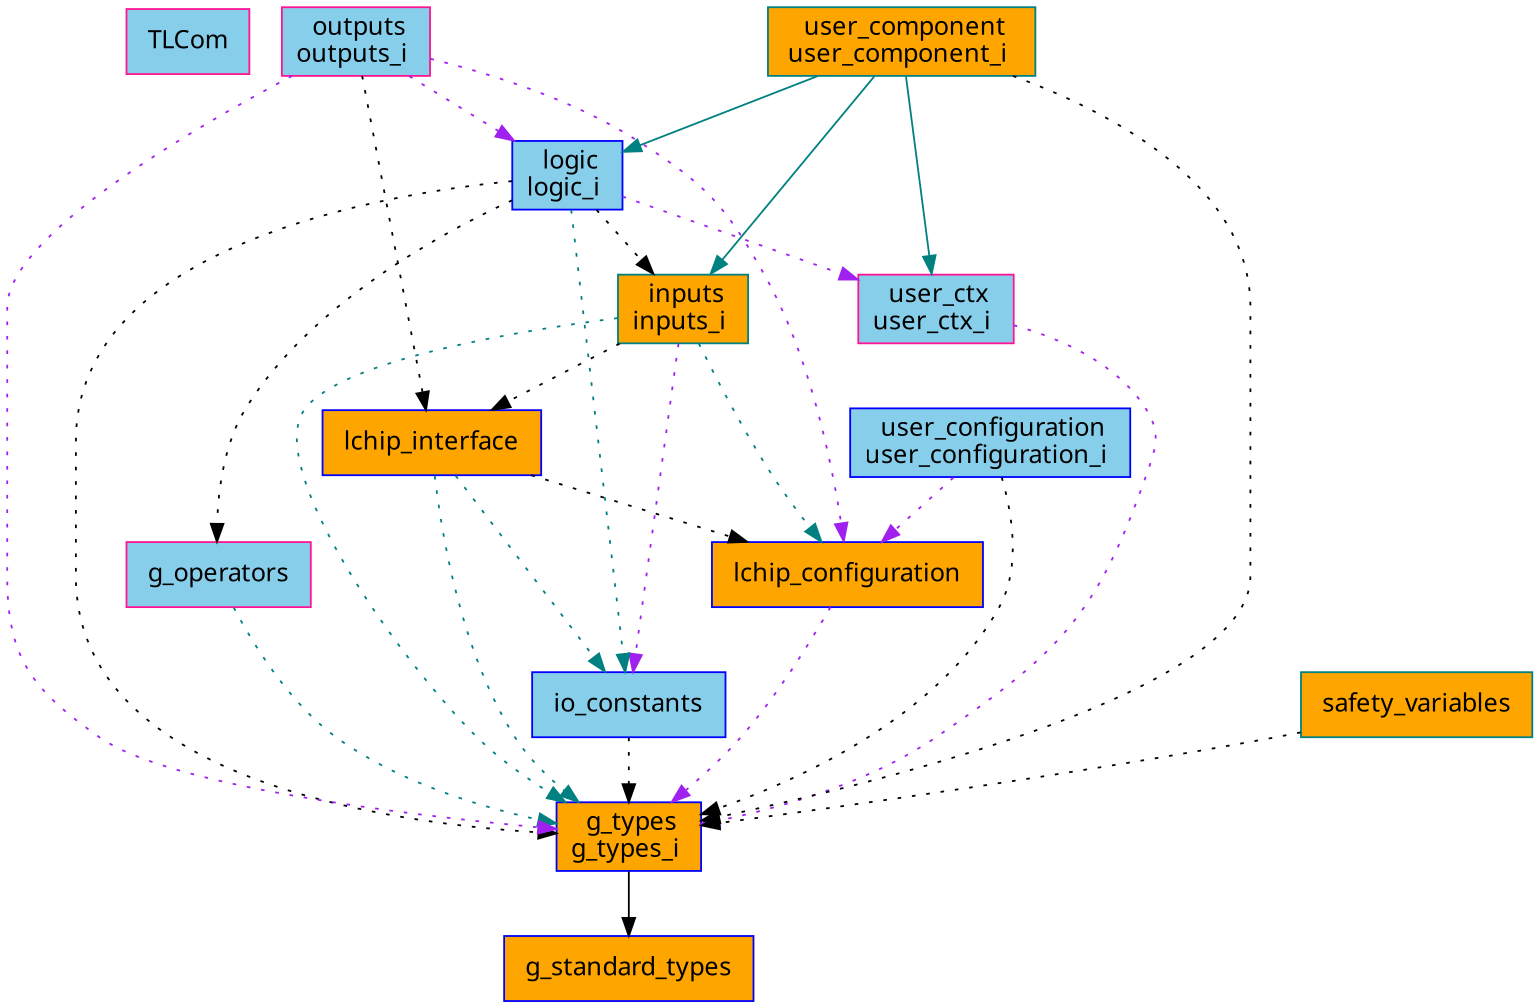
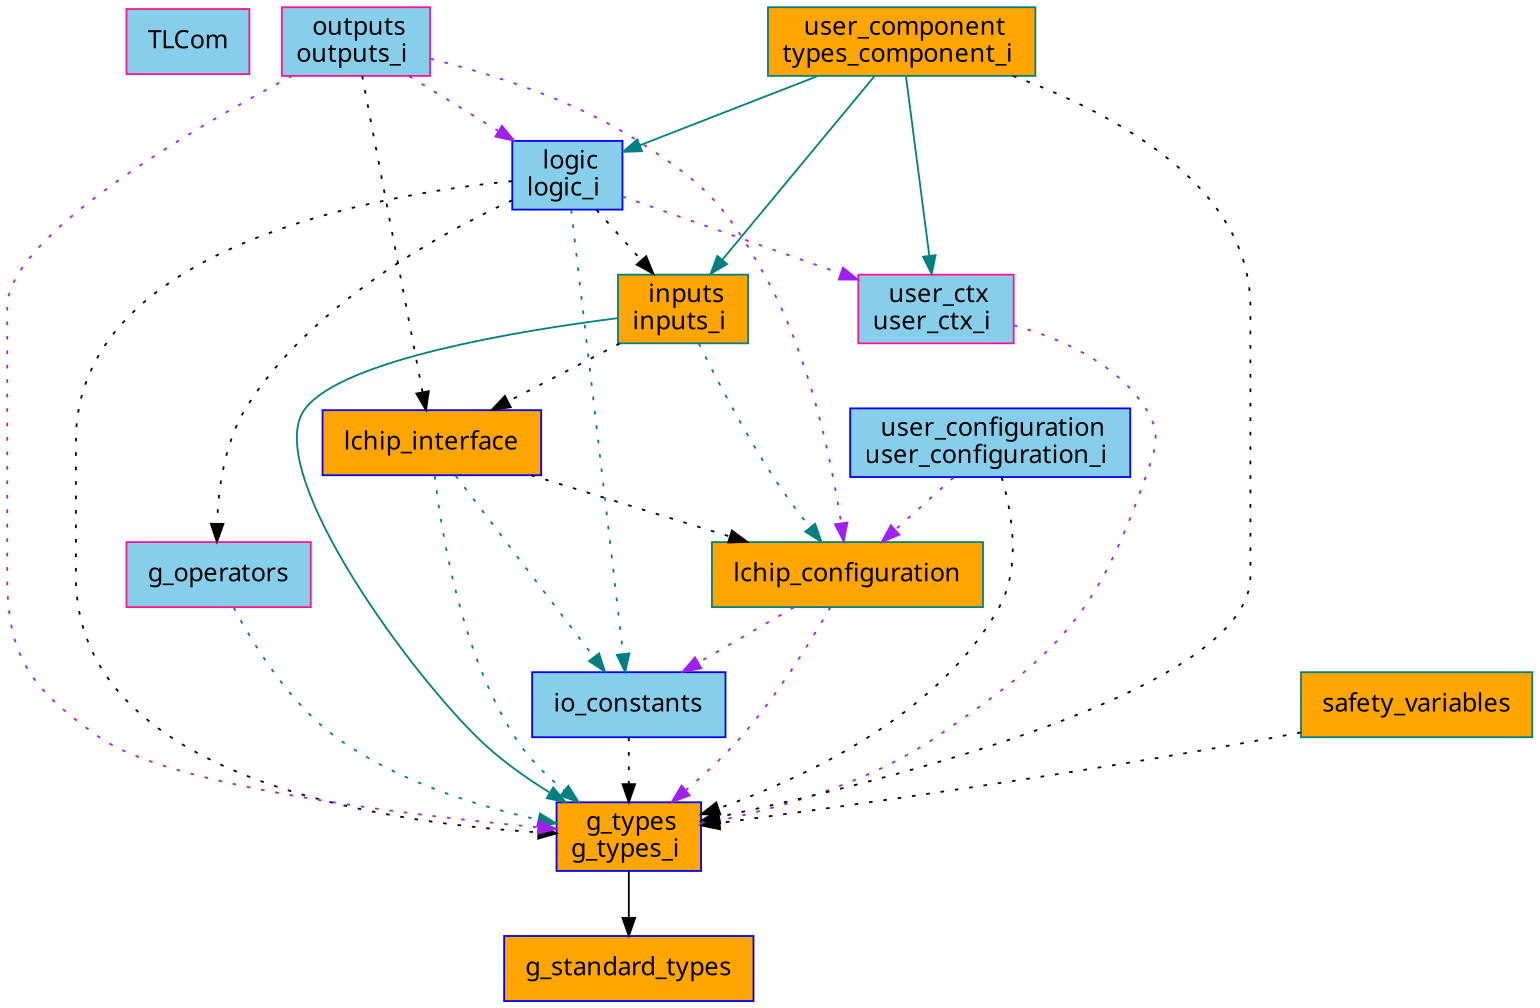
node "user_component user_component_i": label "user_component user_component_i" -> "user_component types_component_i"
edge "inputs inputs_i" -> "g_types g_types_i": style dotted -> solid
edge "inputs inputs_i" -> "io_constants": now "lchip_configuration" -> "io_constants"
node "lchip_configuration": color blue -> teal
